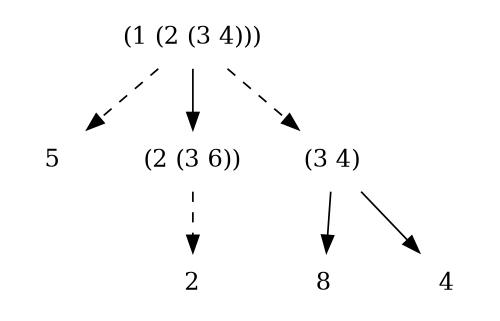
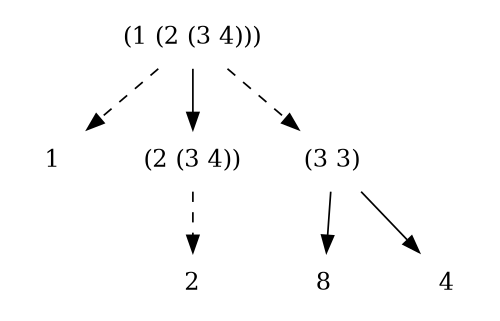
node "5": label "5" -> "1"
node "(2 (3 6))": label "(2 (3 6))" -> "(2 (3 4))"
node "(3 4)": label "(3 4)" -> "(3 3)"
